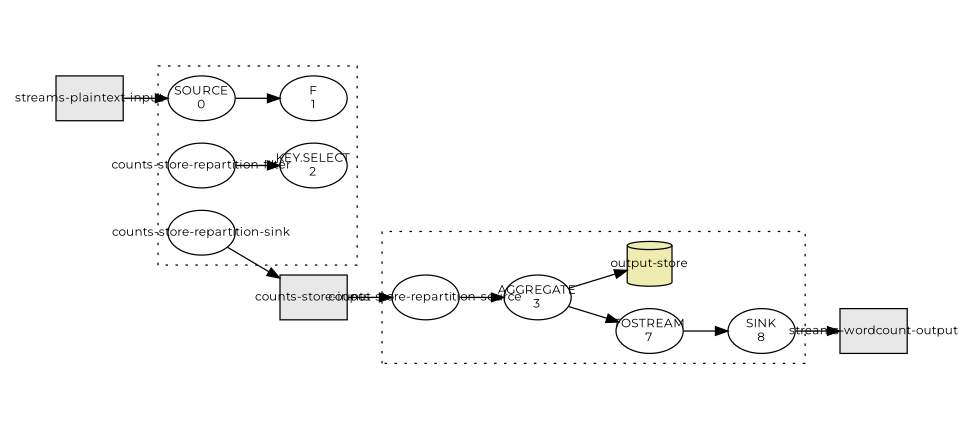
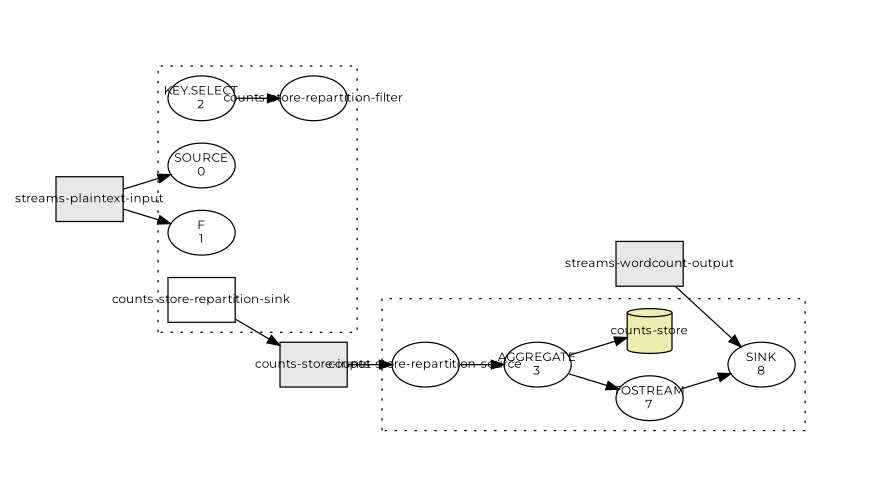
edge "SOURCE 0" -> "F 1": now "streams-plaintext-input" -> "F 1"
edge "counts-store-repartition-filter" -> "KEY.SELECT 2": reversed
node "counts-store-repartition-sink": shape ellipse -> box
node "output-store": label "output-store" -> "counts-store"
edge "SINK 8" -> "streams-wordcount-output": reversed
